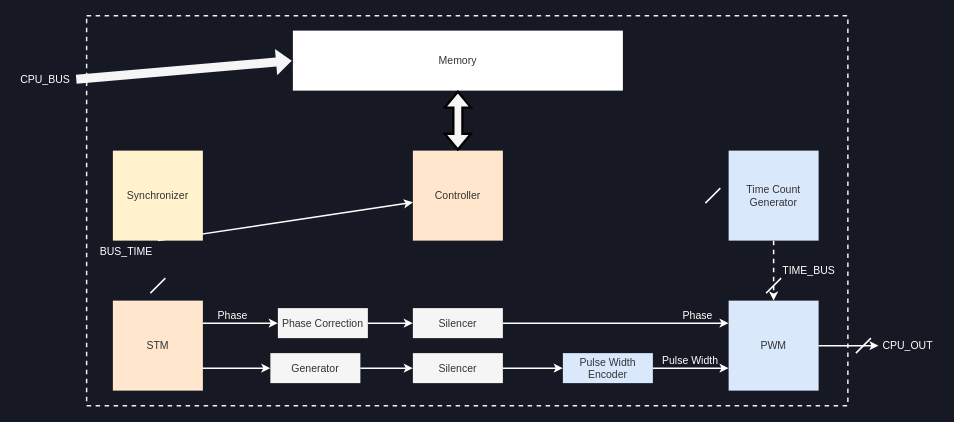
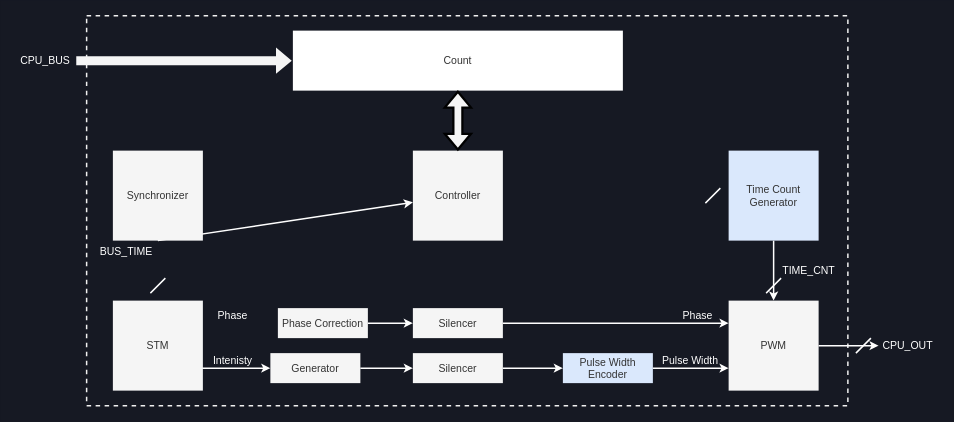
node "Memory": label "Memory" -> "Count"
node "CPU_BUS": moved (45, 79) -> (45, 60)
node "Synchronizer": fillcolor #fff2cc -> #f5f5f5
node "Controller": fillcolor #ffe6cc -> #f5f5f5
edge "Time Count Generator" -> "PWM": style dashed -> solid
node "TIME_BUS": label "TIME_BUS" -> "TIME_CNT"
edge "STM" -> "Phase Correction": removed
node "STM": fillcolor #ffe6cc -> #f5f5f5
node "PWM": fillcolor #dae8fc -> #f5f5f5
node "Intenisty": added
